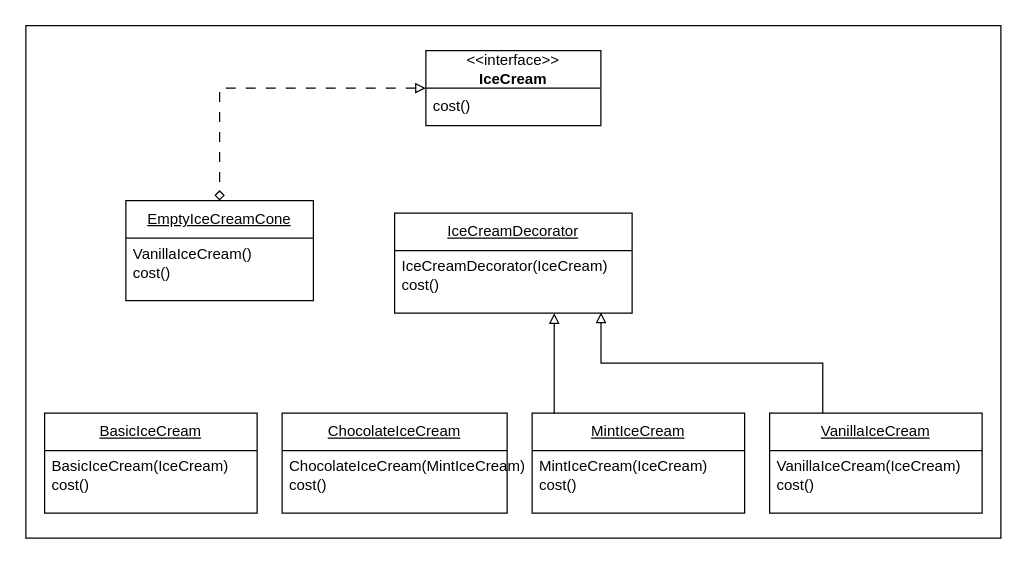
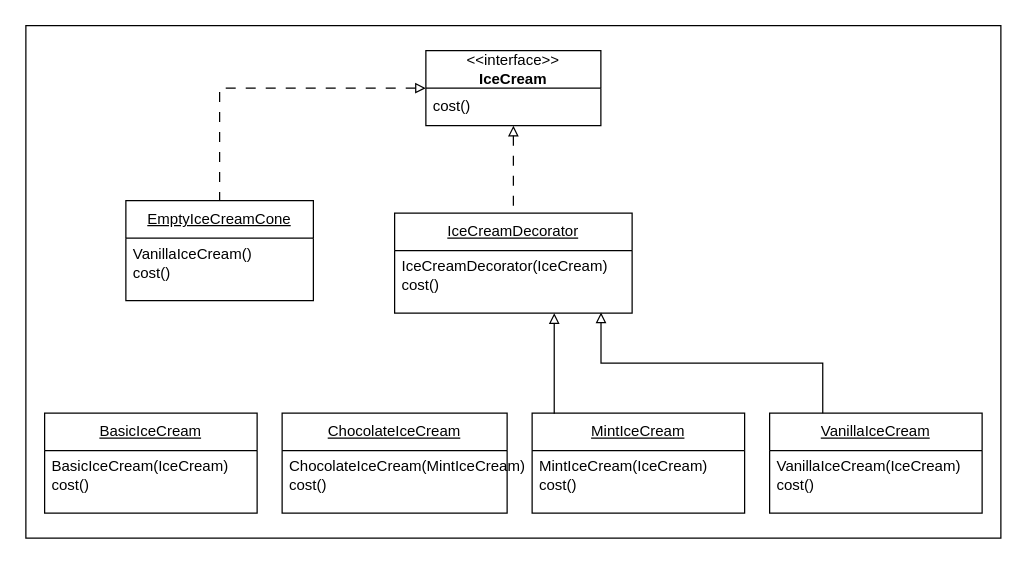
edge "IceCreamDecorator" -> "<<interface>> IceCream": added
edge "<<interface>> IceCream" -- "EmptyIceCreamCone": arrowhead diamond -> none
